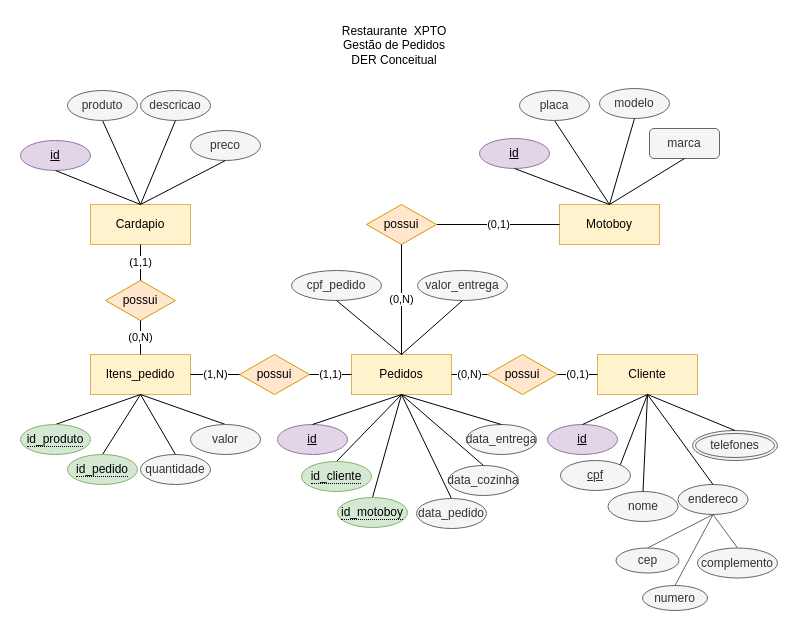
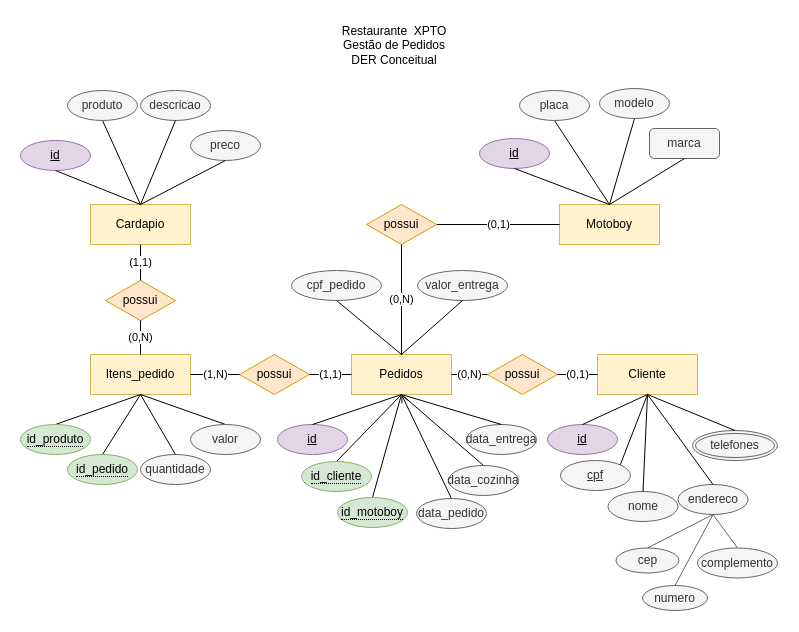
edge "Pedidos" -- "data_pedido": arrowhead none -> open
